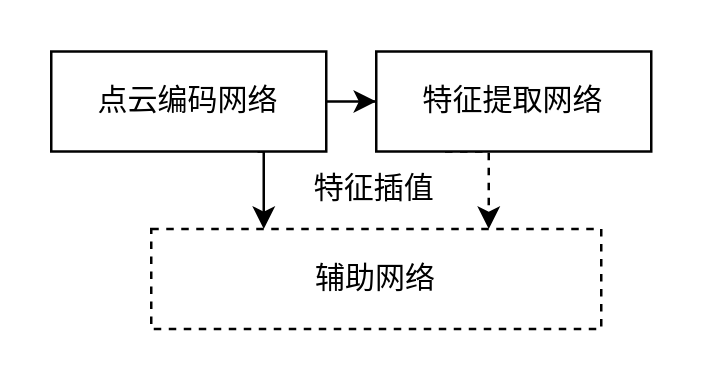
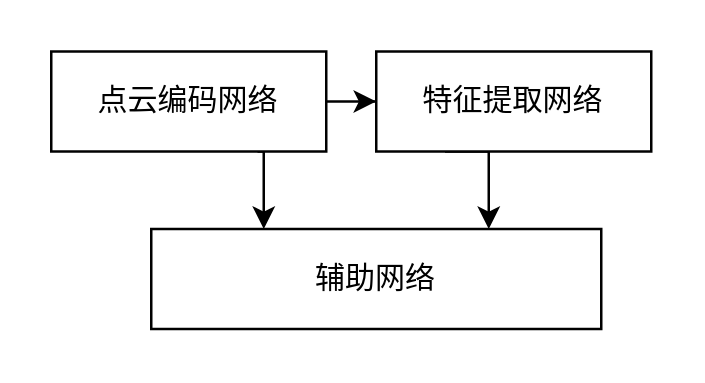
edge "特征提取网络" -> "辅助网络": style dashed -> solid
node "特征插值": removed
node "辅助网络": style dashed -> solid
